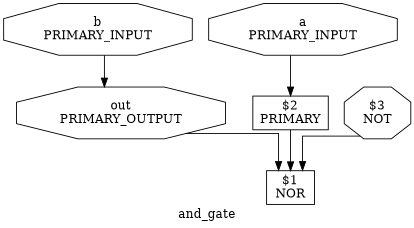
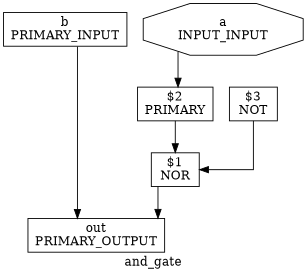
node "b PRIMARY_INPUT": shape octagon -> box
node "a PRIMARY_INPUT": label "a PRIMARY_INPUT" -> "a INPUT_INPUT"
node "out PRIMARY_OUTPUT": shape octagon -> box
node "$3 NOT": shape octagon -> box
edge "out PRIMARY_OUTPUT" -> "$1 NOR": reversed
